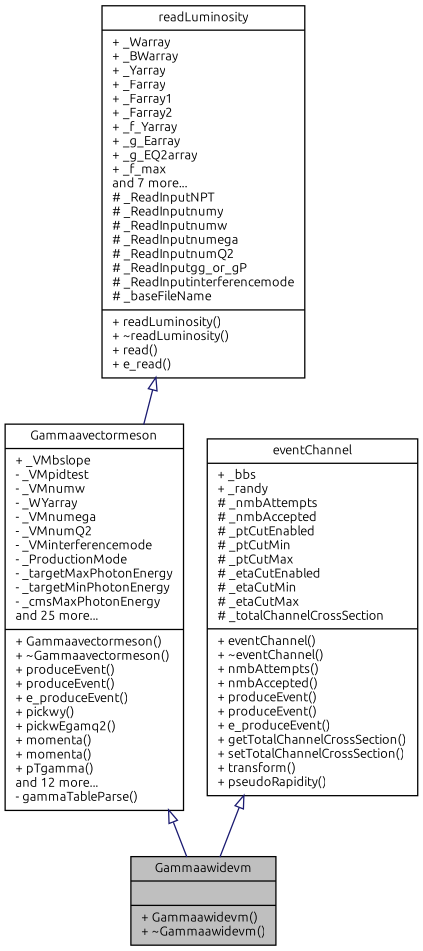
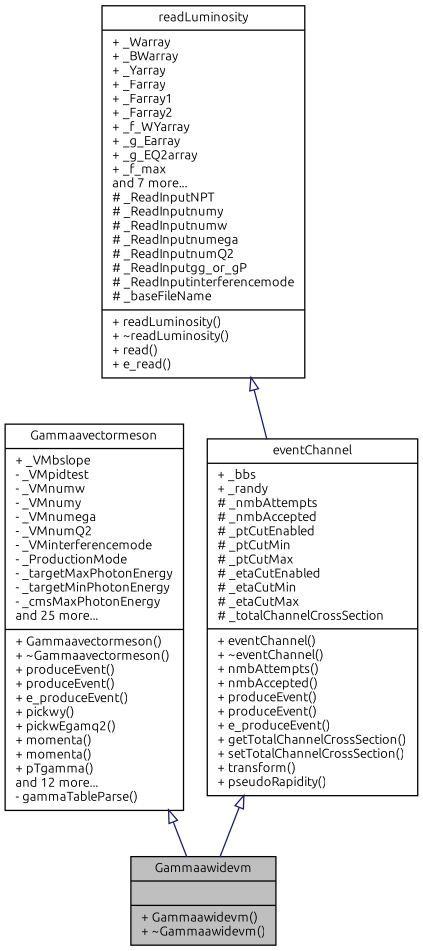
node "readLuminosity": text "+ _f_Yarray" -> "+ _f_WYarray"
edge "Gammaavectormeson" -> "readLuminosity": now "eventChannel" -> "readLuminosity"
node "Gammaavectormeson": text "- _WYarray" -> "- _VMnumy"
